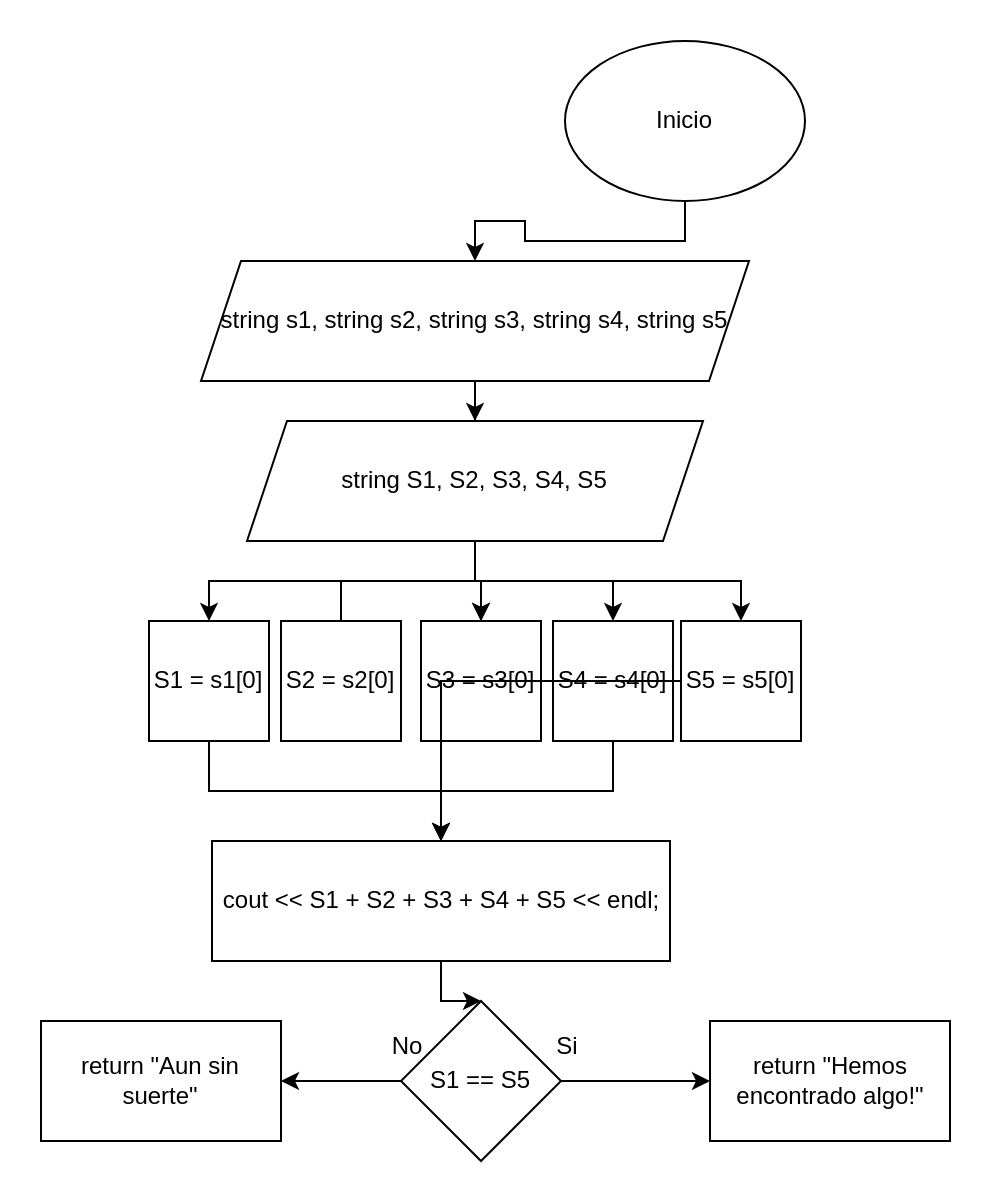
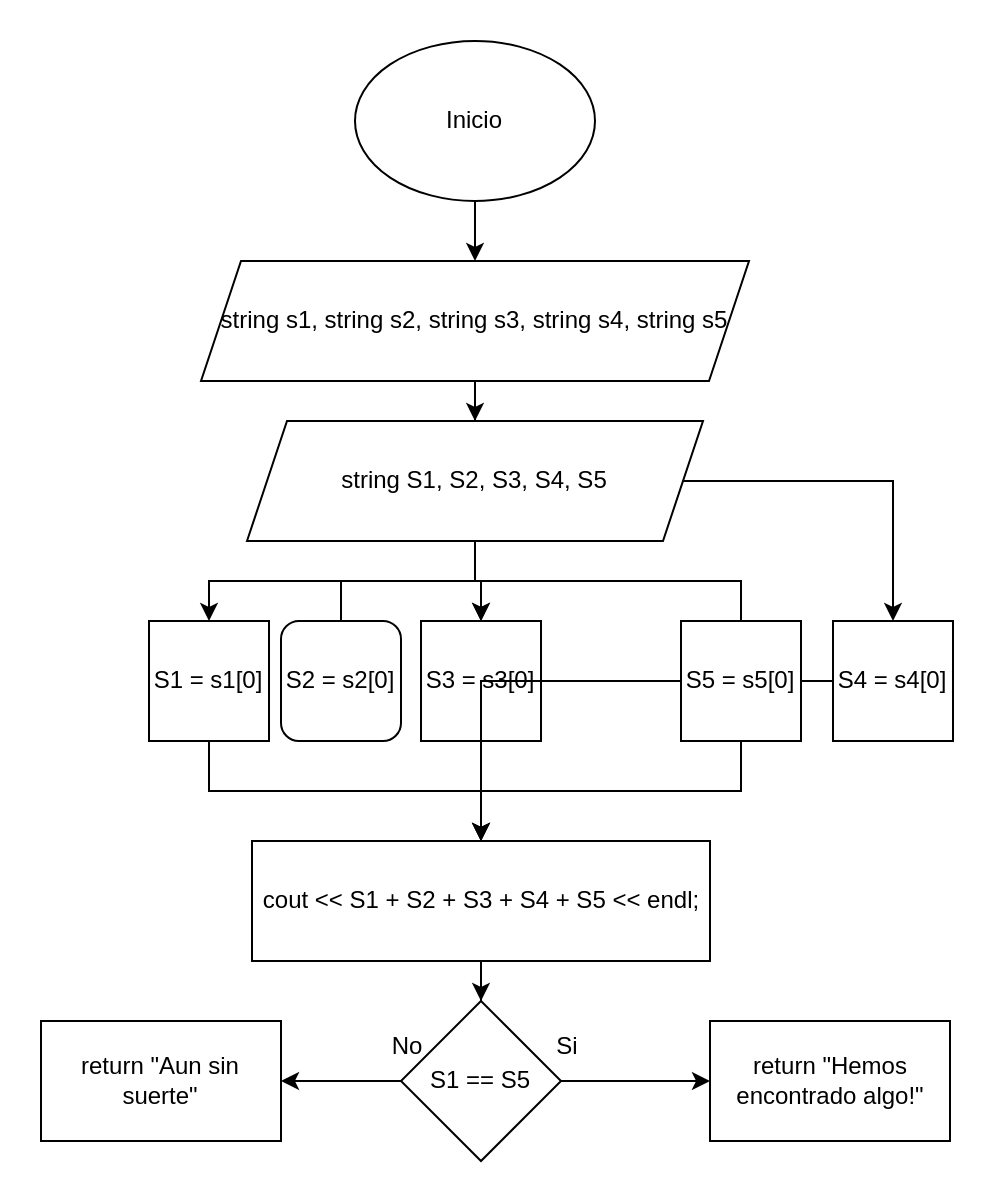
node "Inicio": moved (685, 121) -> (475, 121)
edge "string S1, S2, S3, S4, S5" -> "S5 = s5[0]": arrowhead classic -> none
node "S2 = s2[0]": shape rectangle -> rounded rectangle
node "S4 = s4[0]": moved (613, 681) -> (893, 681)
node "cout << S1 + S2 + S3 + S4 + S5 << endl;": moved (441, 901) -> (481, 901)
